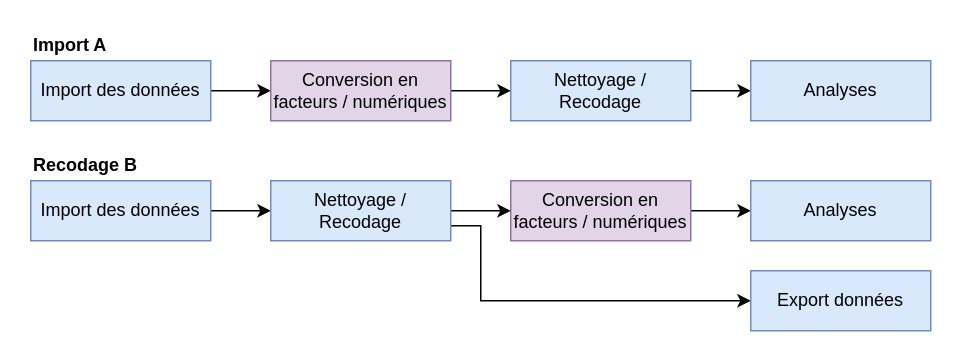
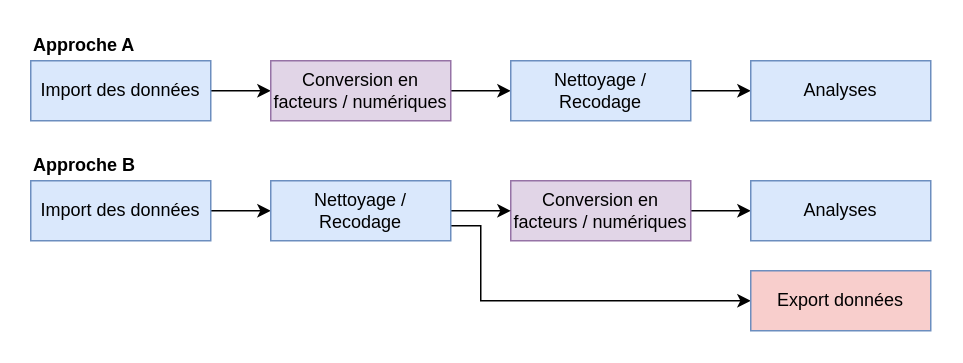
node "Import A": label "Import A" -> "Approche A"
node "Recodage B": label "Recodage B" -> "Approche B"
node "Export données": fillcolor #dae8fc -> #f8cecc
